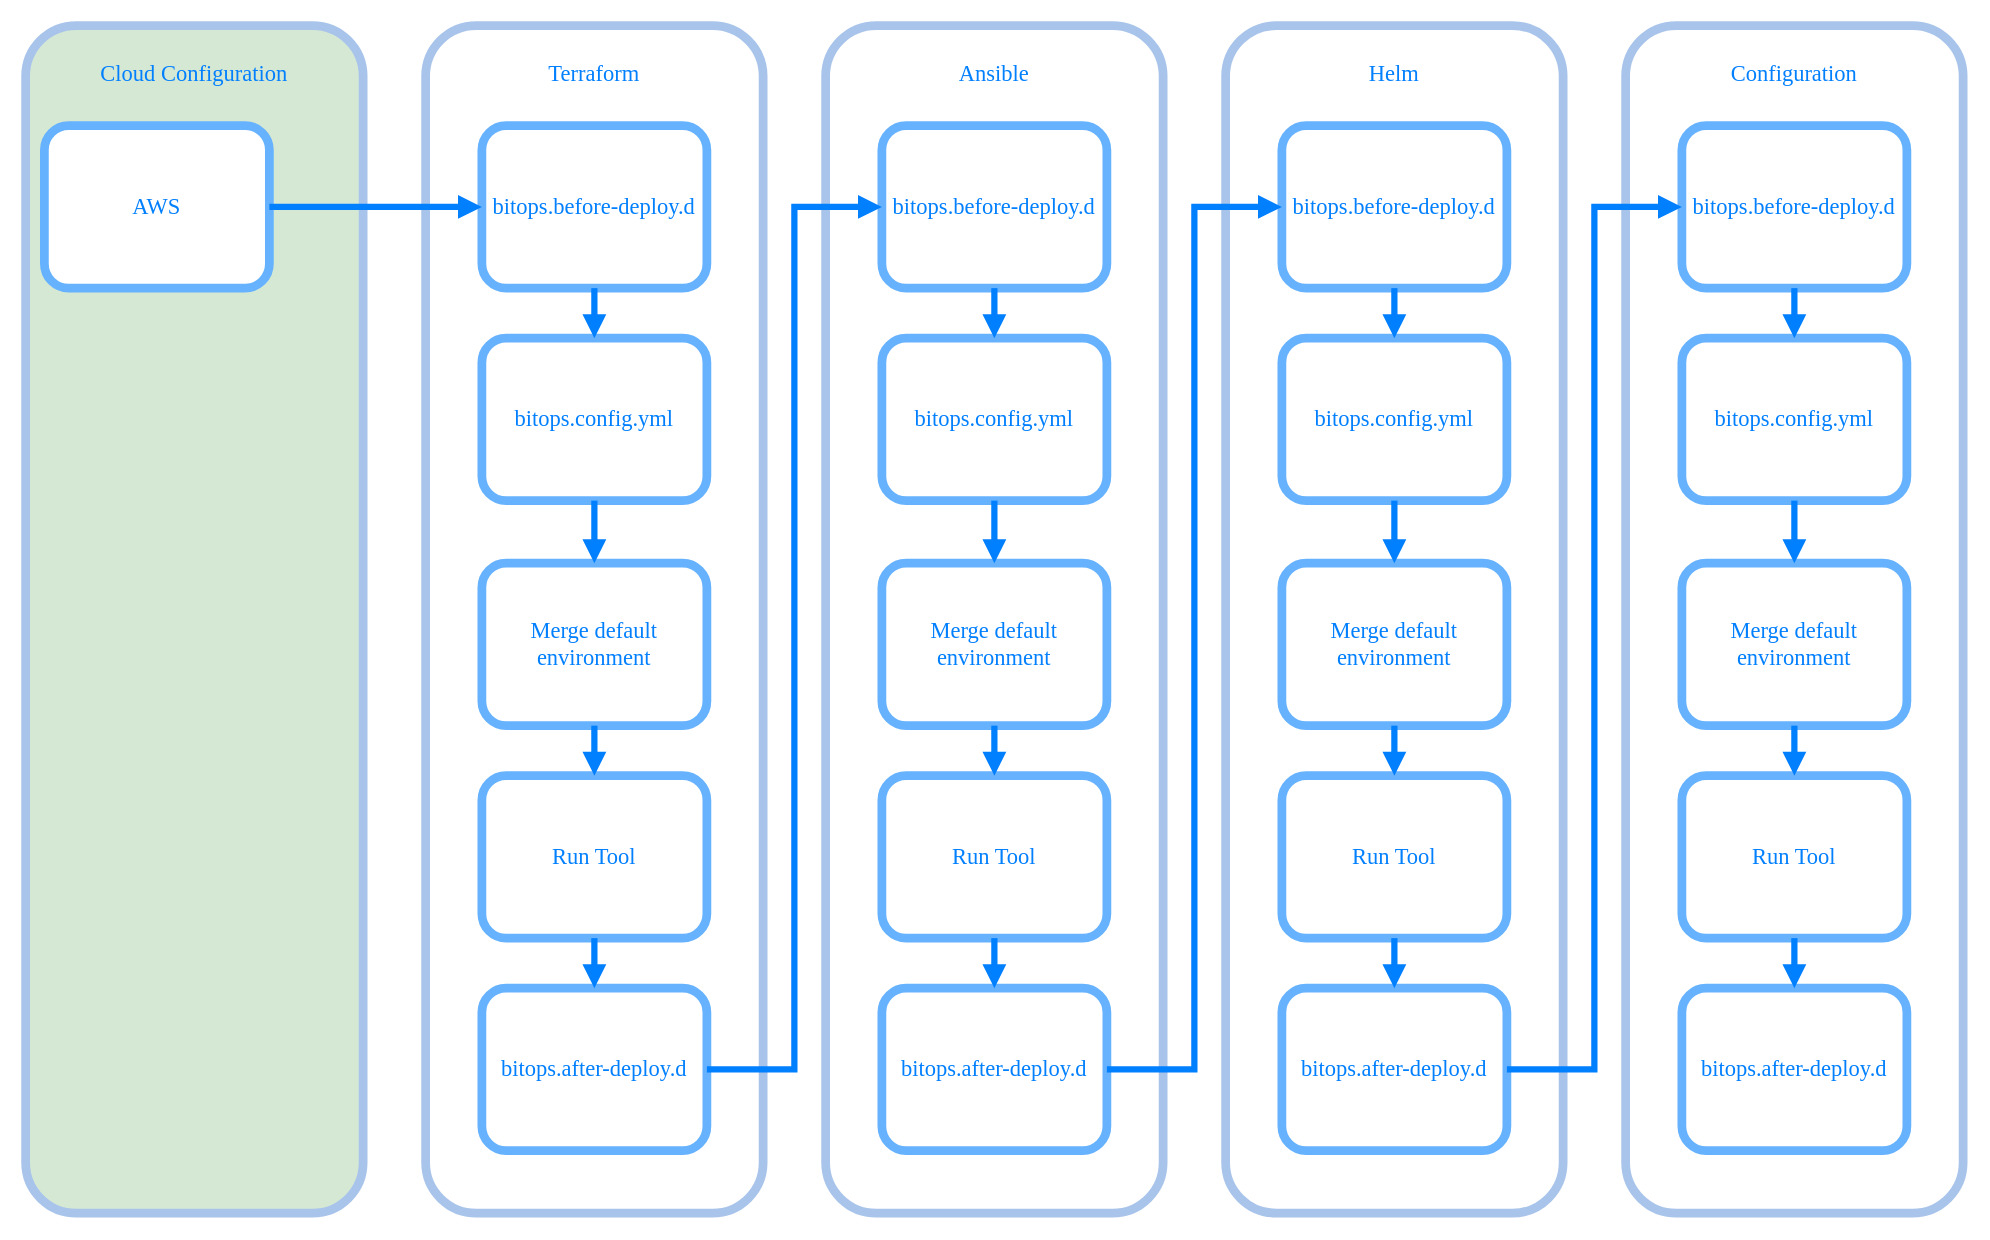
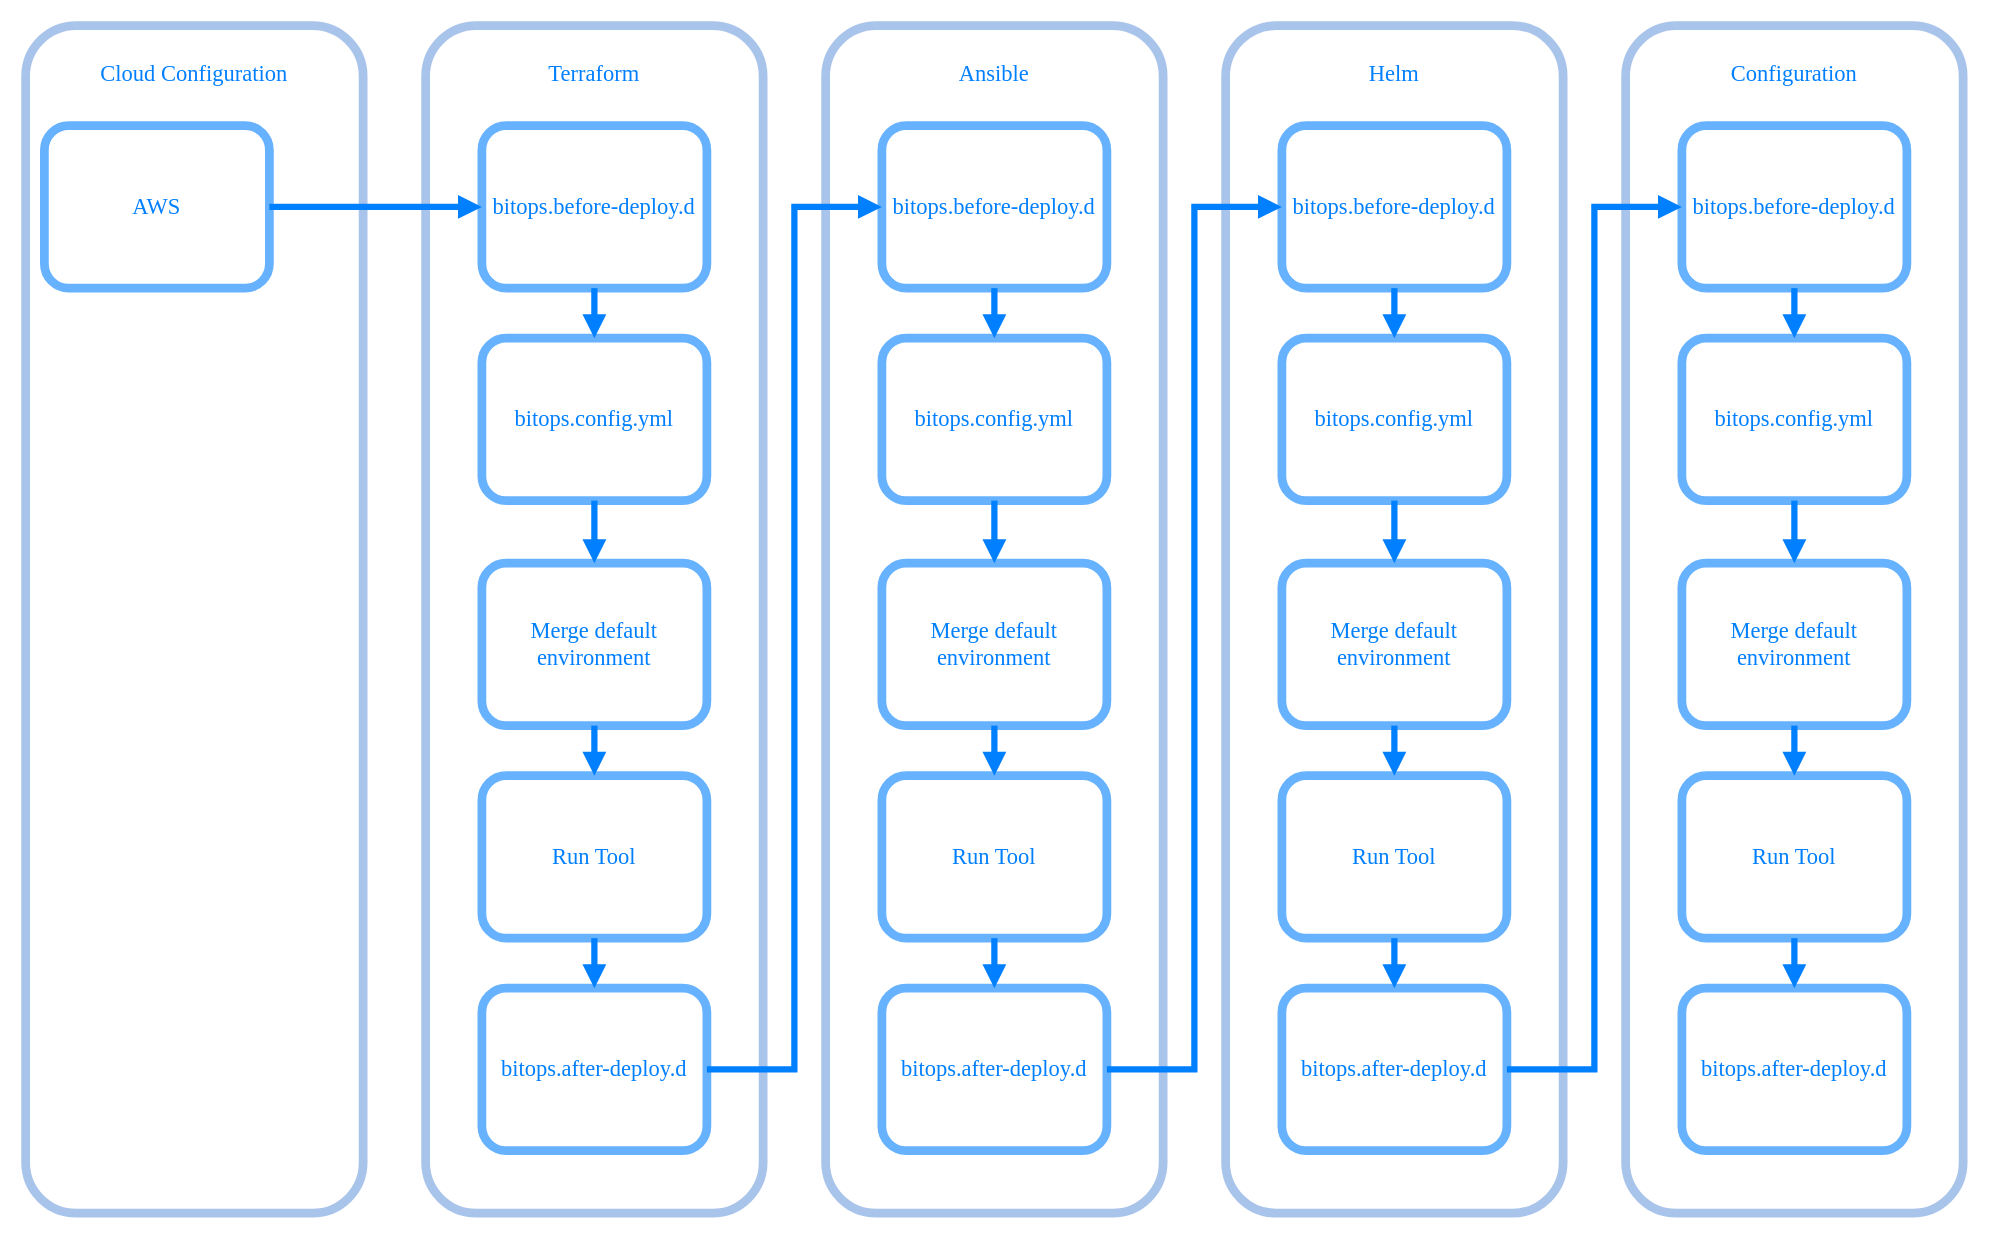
node "Cloud Configuration": fillcolor #d5e8d4 -> #ffffff
